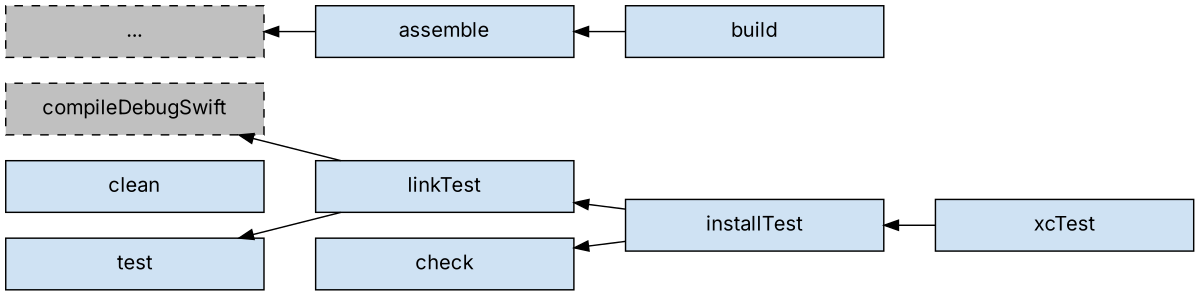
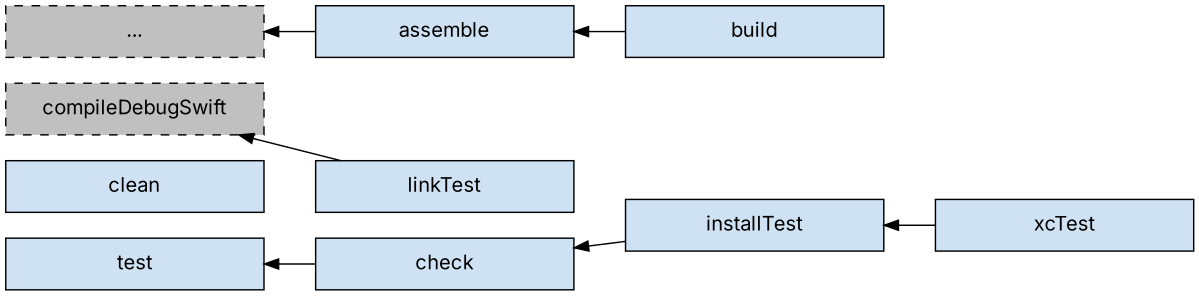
edge "installTest" -> "linkTest": removed
edge "linkTest" -> "test": now "check" -> "test"
